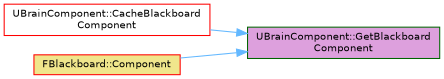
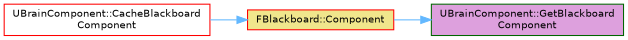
edge "UBrainComponent::CacheBlackboard Component" -> "UBrainComponent::GetBlackboard Component": now "UBrainComponent::CacheBlackboard Component" -> "FBlackboard::Component"
